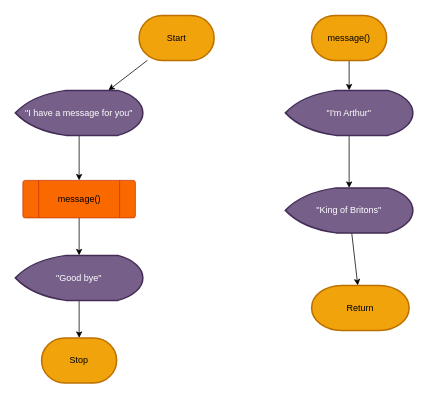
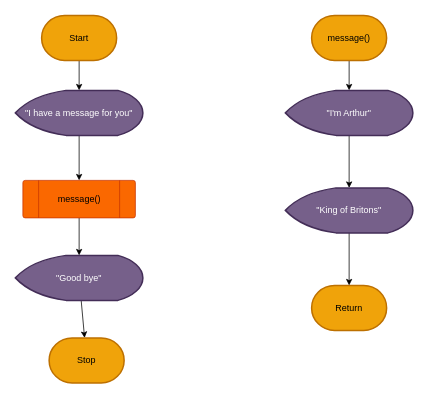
node "Start": moved (177, 38) -> (79, 38)
node "Return": size 98x45 -> 75x45
node "Stop": moved (79, 360) -> (87, 360)
